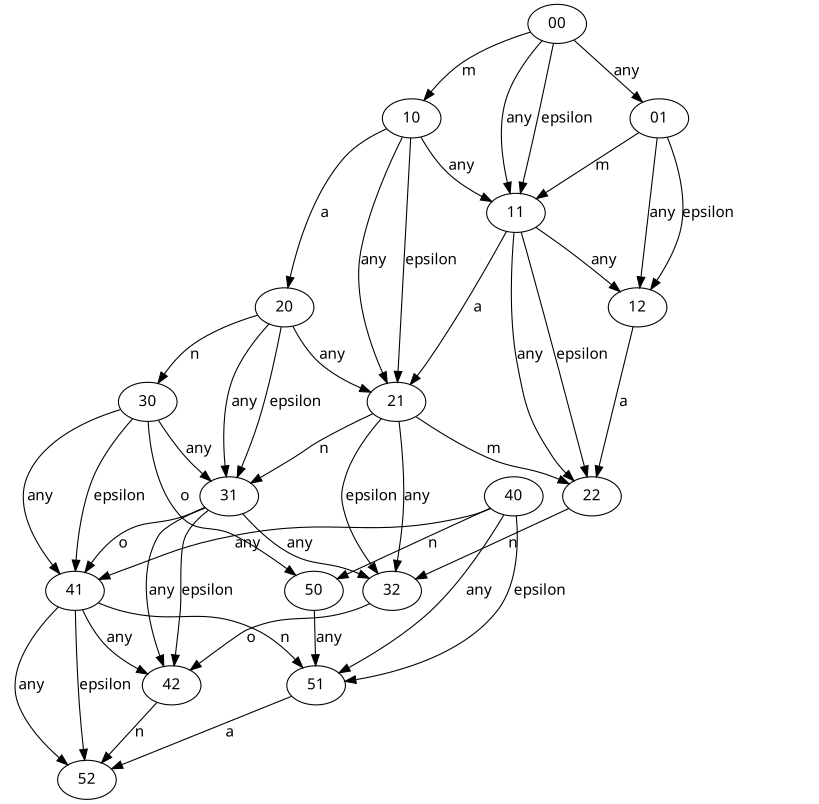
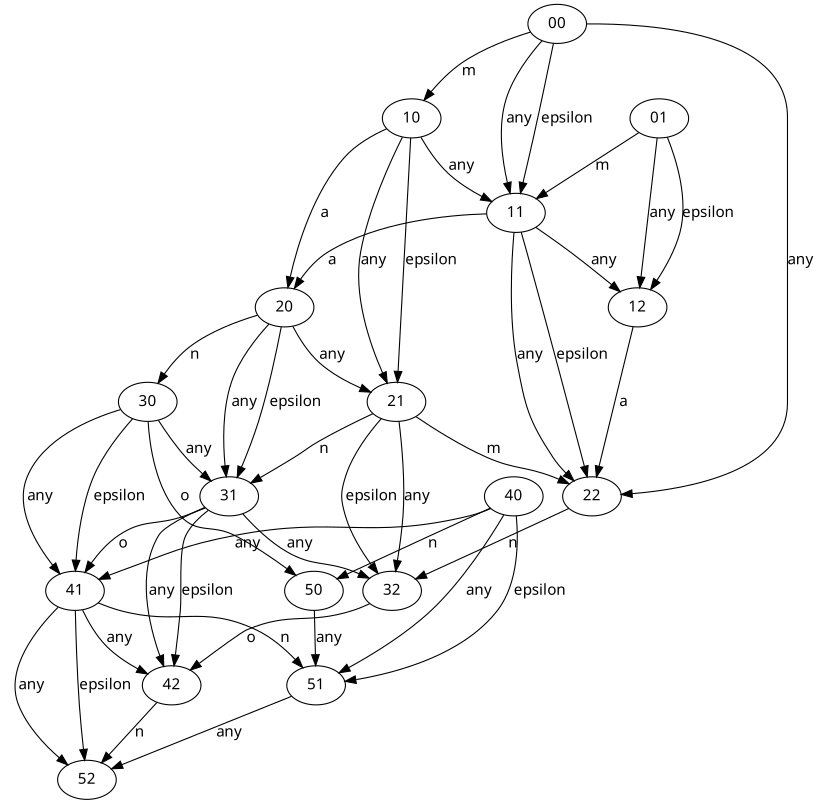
edge "00" -> "01": now "00" -> "22"
edge "11" -> "21": now "11" -> "20"
edge "51" -> "52": label "a" -> "any"
